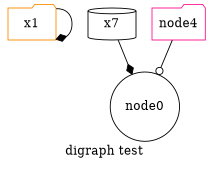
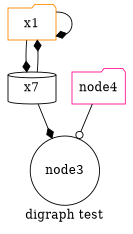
edge "x1" -> "x7": added
edge "x7" -> "x1": added
node "node0": label "node0" -> "node3"
